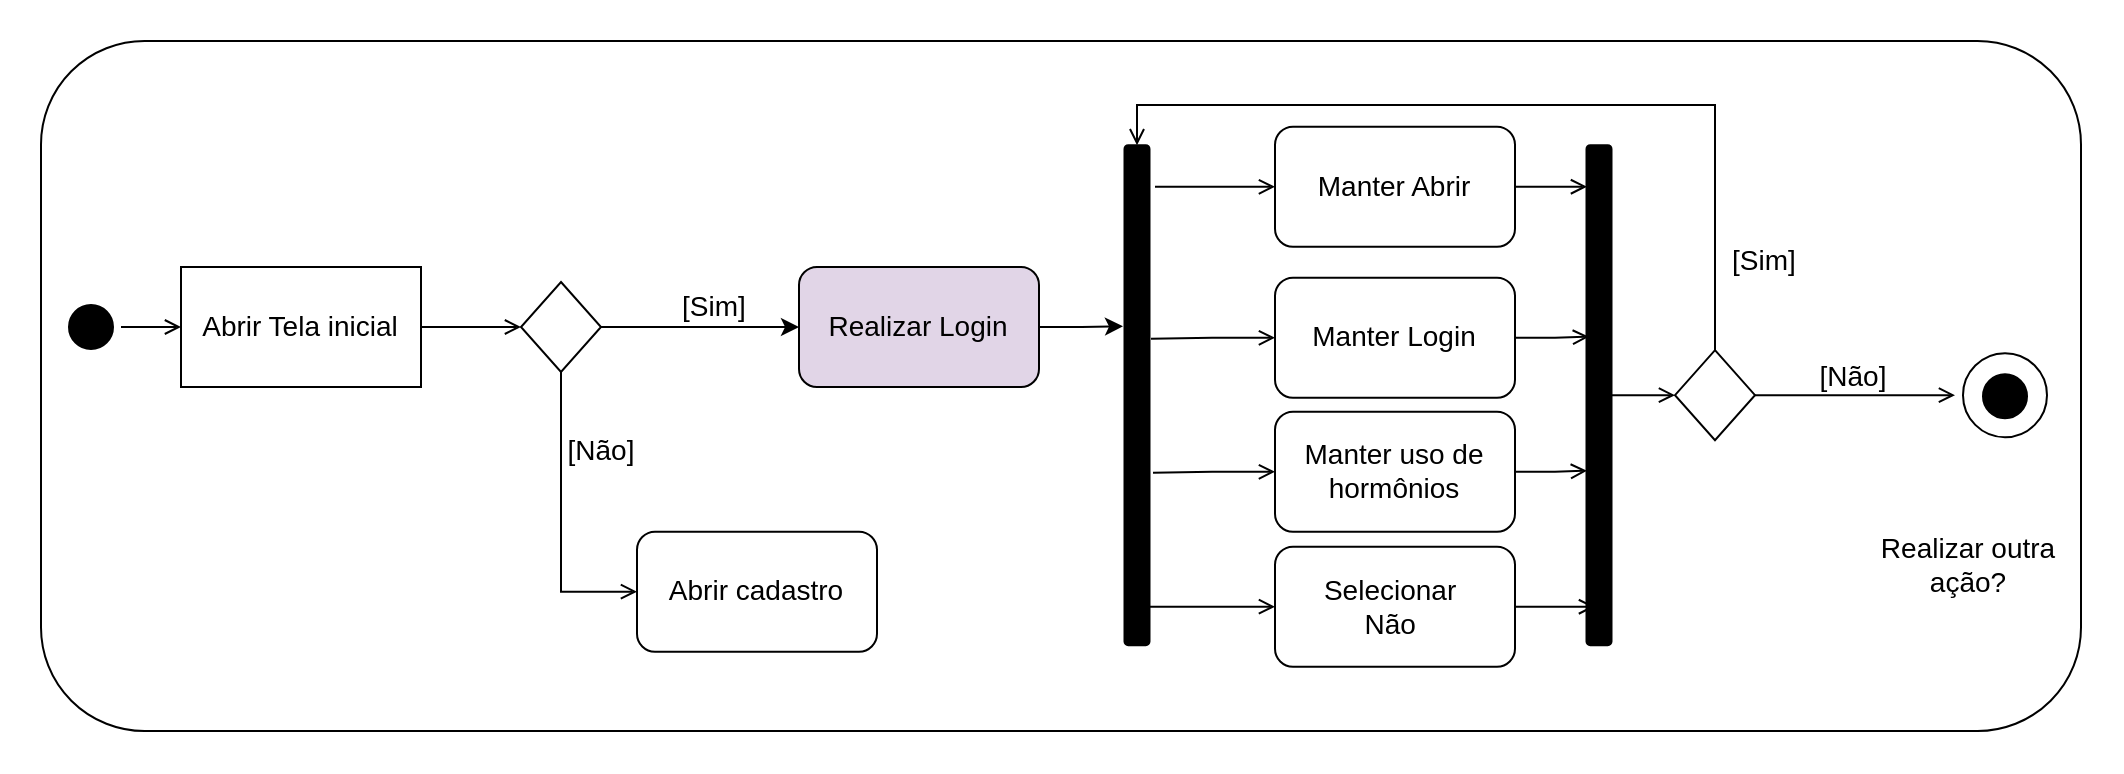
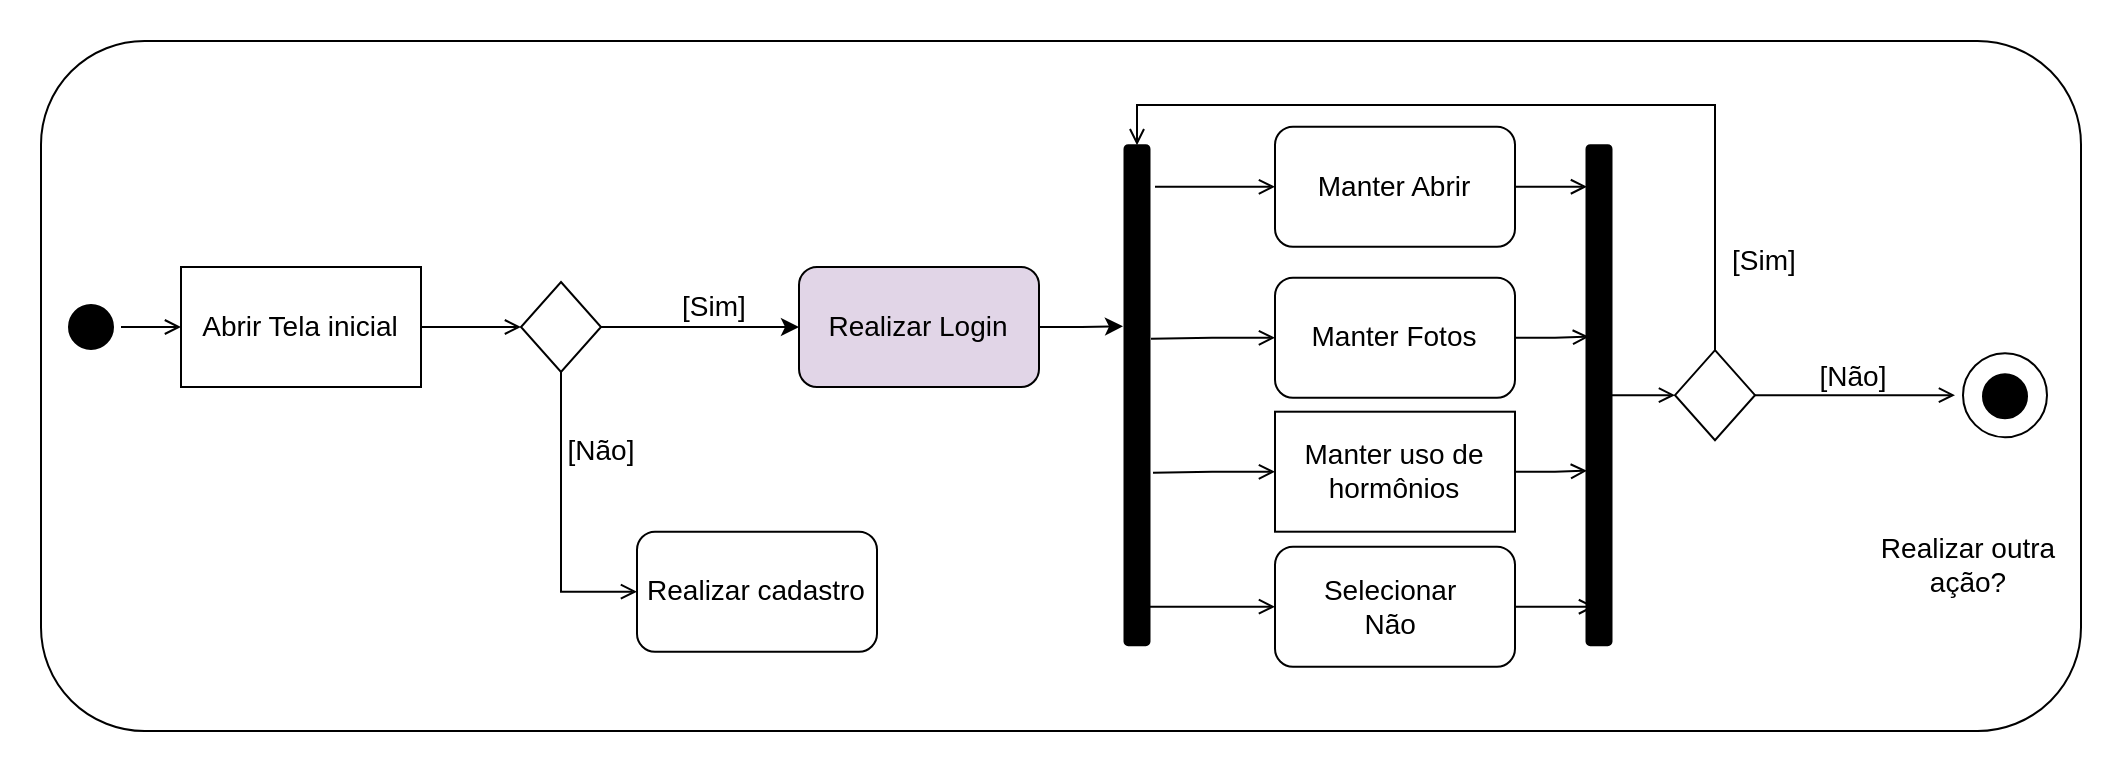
node "Manter Login": label "Manter Login" -> "Manter Fotos"
node "Manter uso de hormônios": shape rounded rectangle -> rectangle
node "Abrir cadastro": label "Abrir cadastro" -> "Realizar cadastro"
